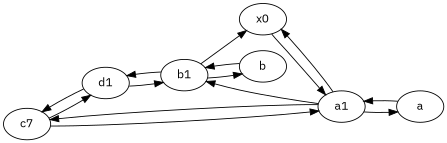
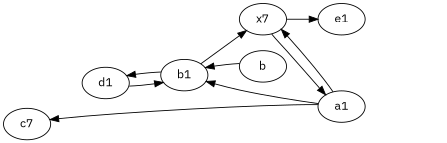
node "x0": label "x0" -> "x7"
node "e1": added
edge "b1" -> "b": removed
edge "d1" -> "c7": removed
node "a": removed
edge "c7" -> "d1": removed
edge "c7" -> "a1": removed
